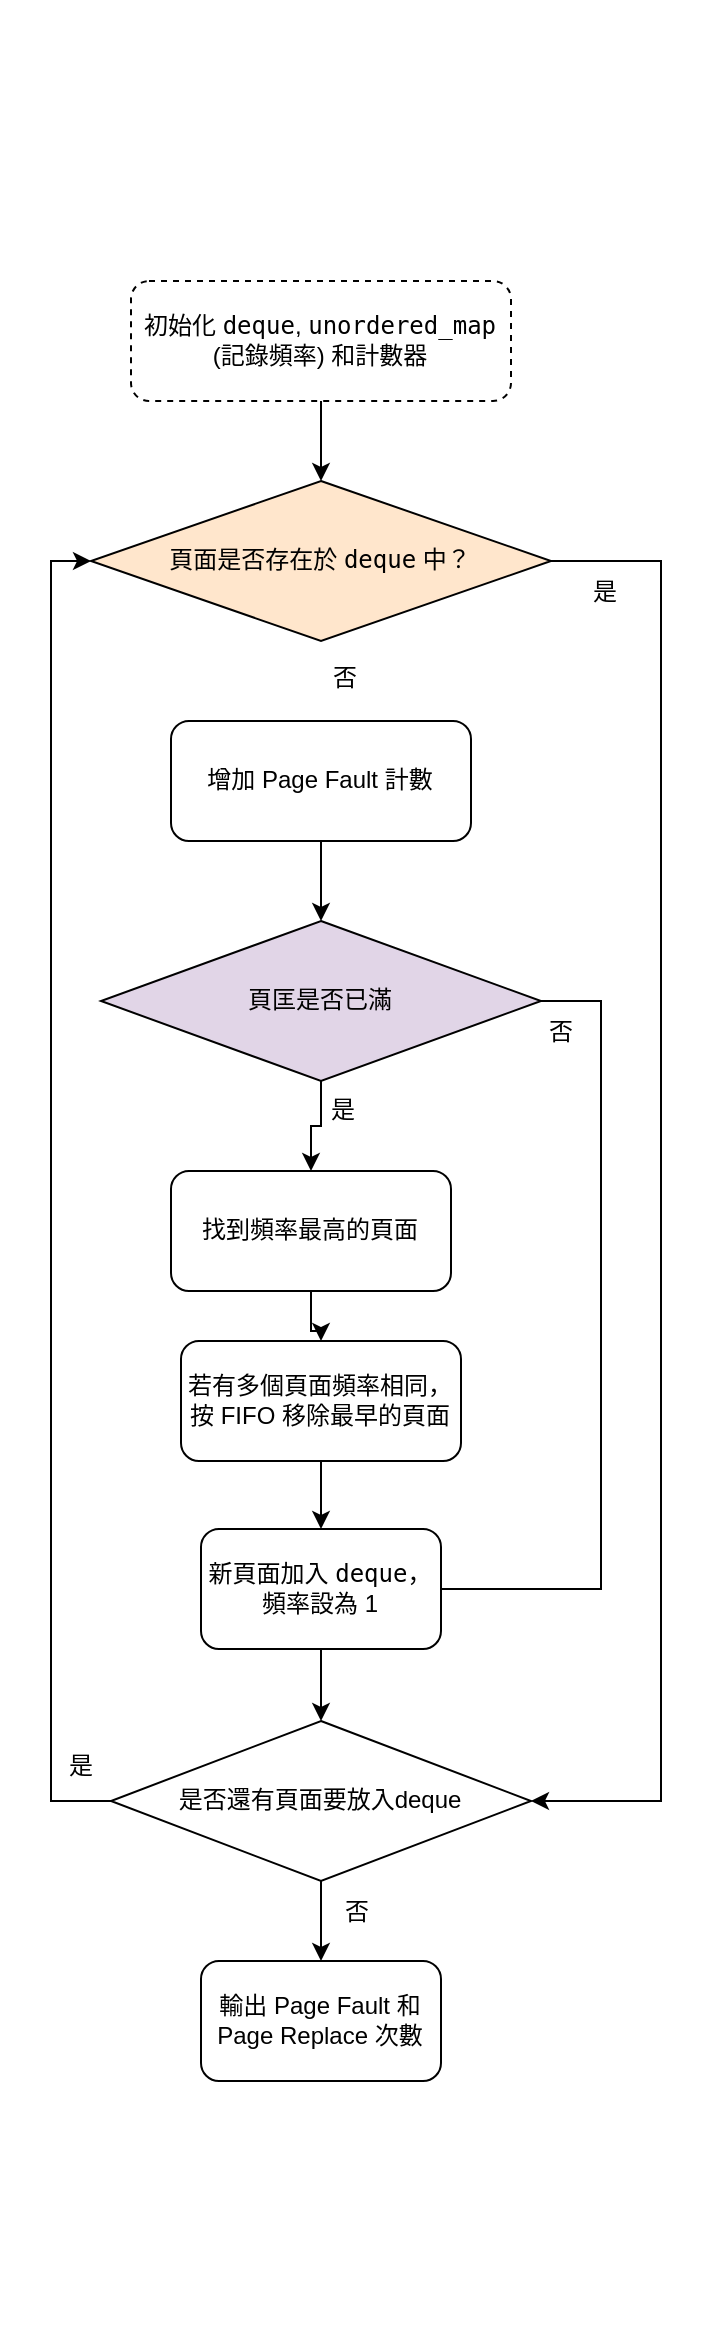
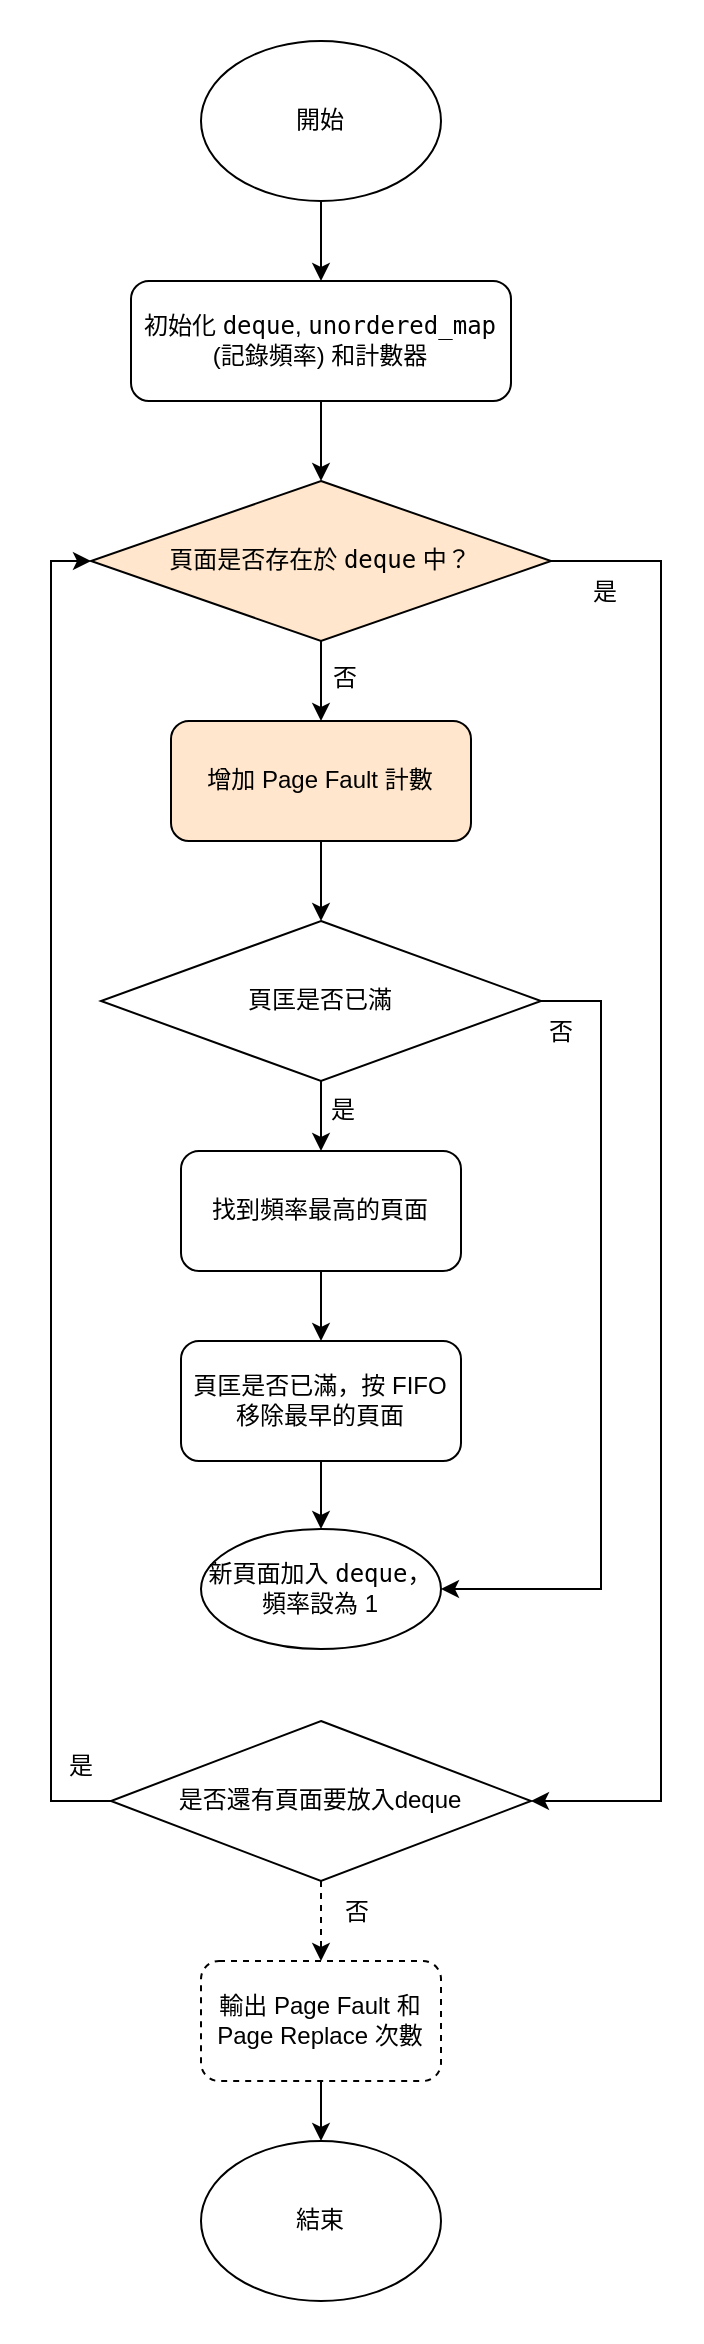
node "開始": added
edge "開始" -> "初始化 deque, unordered_map (記錄頻率) 和計數器": added
node "初始化 deque, unordered_map (記錄頻率) 和計數器": style dashed -> solid
edge "頁面是否存在於 deque 中？" -> "增加 Page Fault 計數": added
node "增加 Page Fault 計數": fillcolor #ffffff -> #ffe6cc
node "頁匡是否已滿": fillcolor #e1d5e7 -> #ffffff
node "找到頻率最高的頁面": moved (311, 1231) -> (321, 1211)
node "若有多個頁面頻率相同，按 FIFO 移除最早的頁面": label "若有多個頁面頻率相同，按 FIFO 移除最早的頁面" -> "頁匡是否已滿，按 FIFO 移除最早的頁面"
node "新頁面加入 deque，頻率設為 1": shape rounded rectangle -> ellipse
edge "頁匡是否已滿" -- "新頁面加入 deque，頻率設為 1": arrowhead none -> classic
edge "新頁面加入 deque，頻率設為 1" -> "是否還有頁面要放入deque": removed
edge "是否還有頁面要放入deque" -> "輸出 Page Fault 和 Page Replace 次數": style solid -> dashed
node "輸出 Page Fault 和 Page Replace 次數": style solid -> dashed
edge "輸出 Page Fault 和 Page Replace 次數" -> "結束": added
node "結束": added
